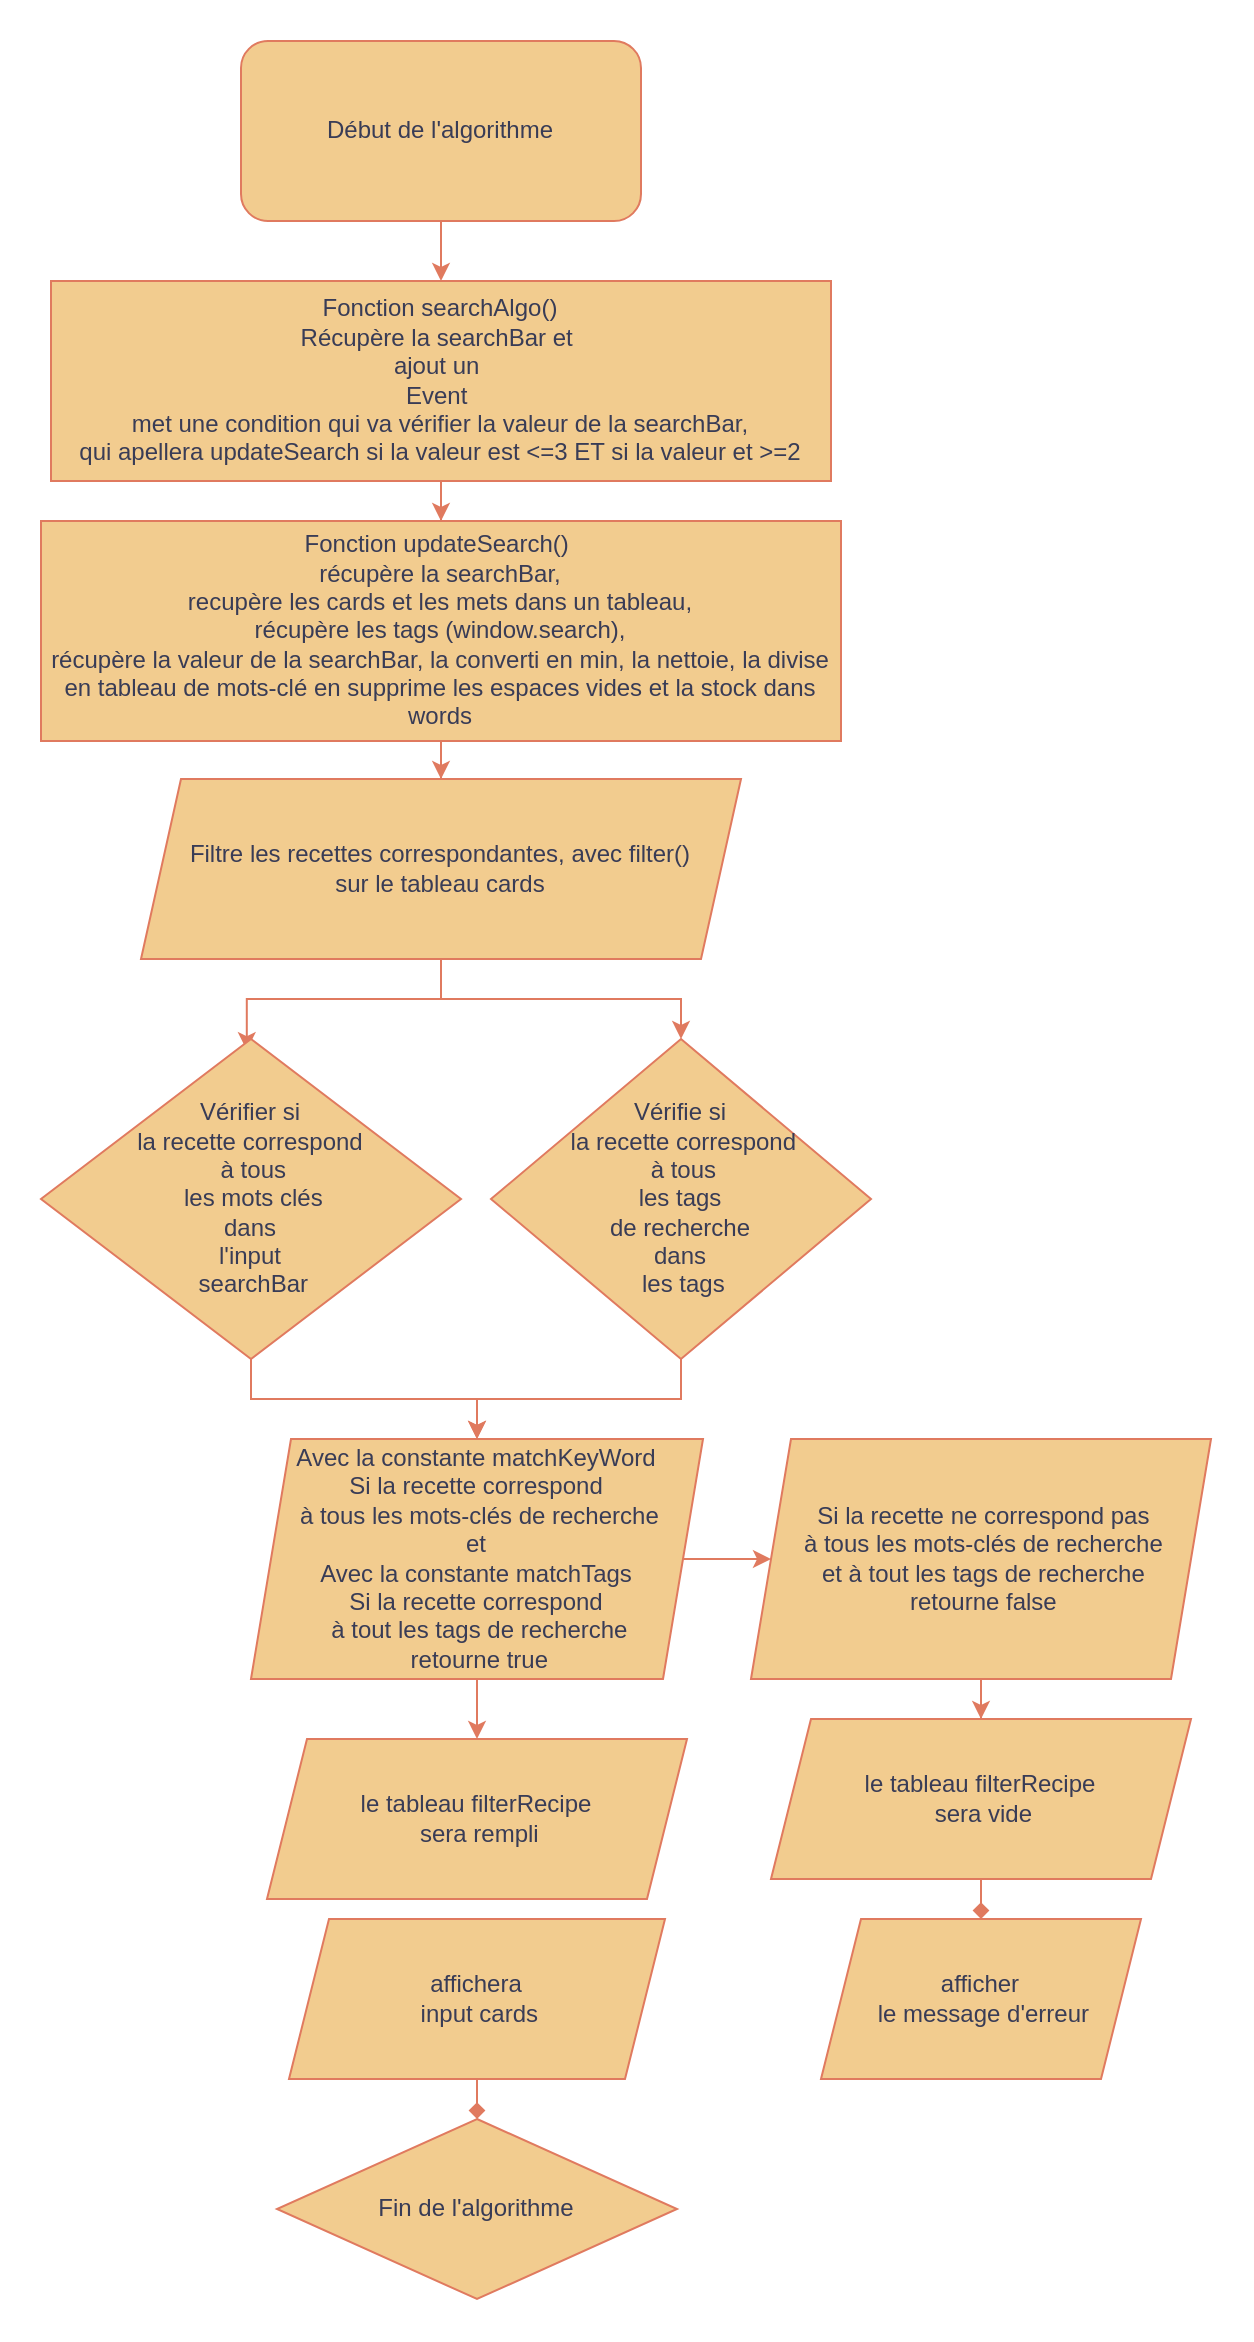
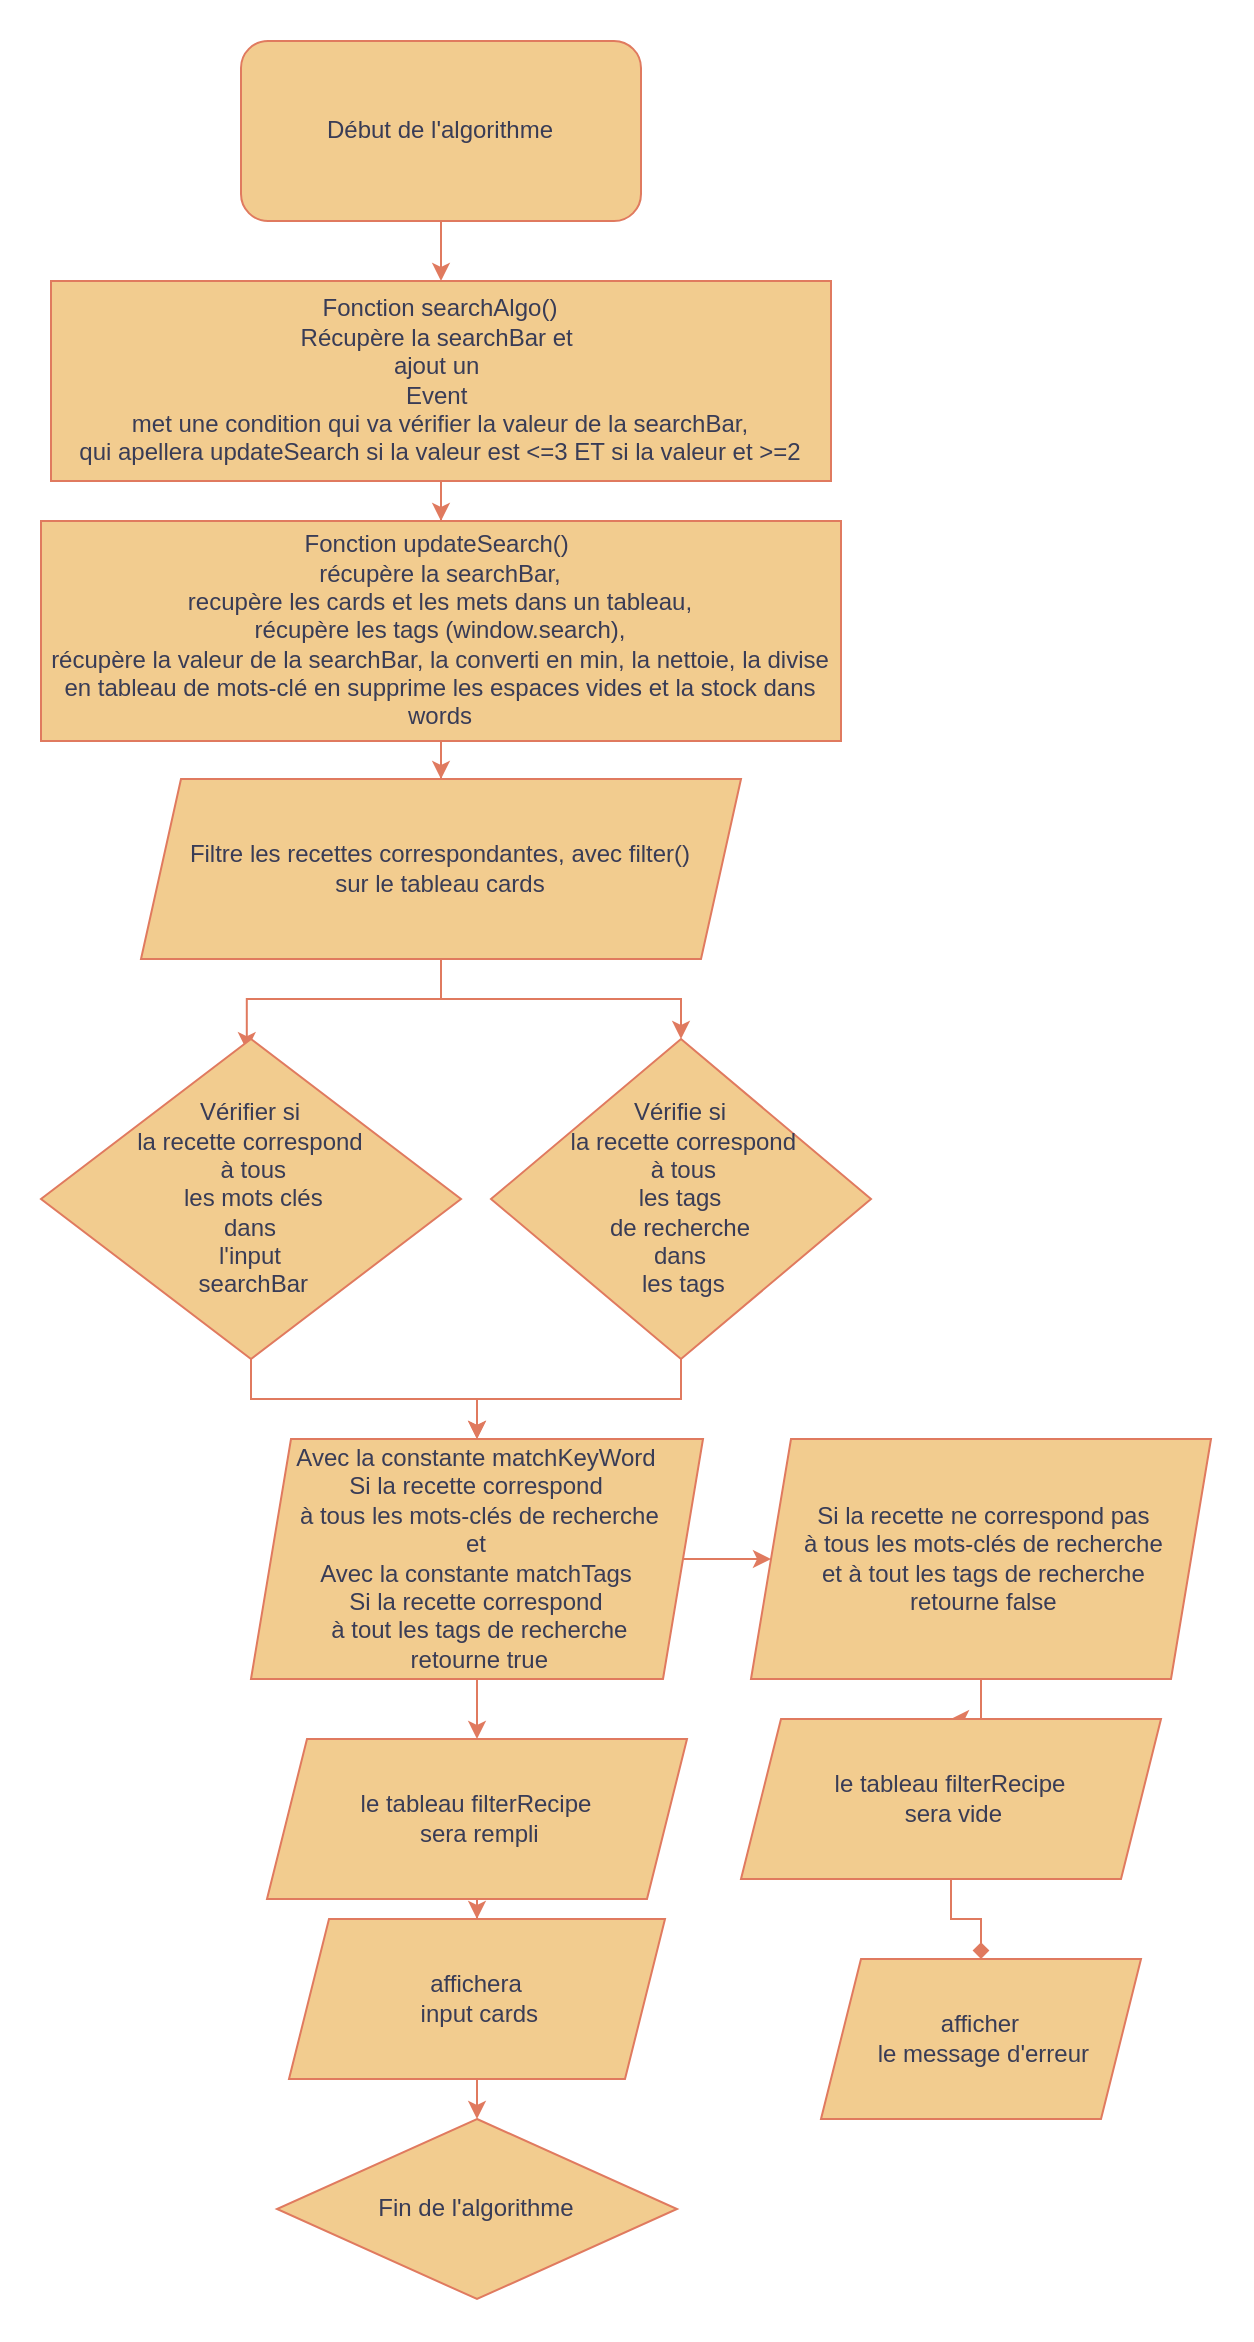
node "le tableau filterRecipe sera vide": moved (981, 1799) -> (951, 1799)
edge "le tableau filterRecipe sera rempli" -> "affichera input cards": added
node "afficher le message d'erreur": moved (981, 1999) -> (981, 2039)
edge "affichera input cards" -> "Fin de l'algorithme": arrowhead diamond -> classic
